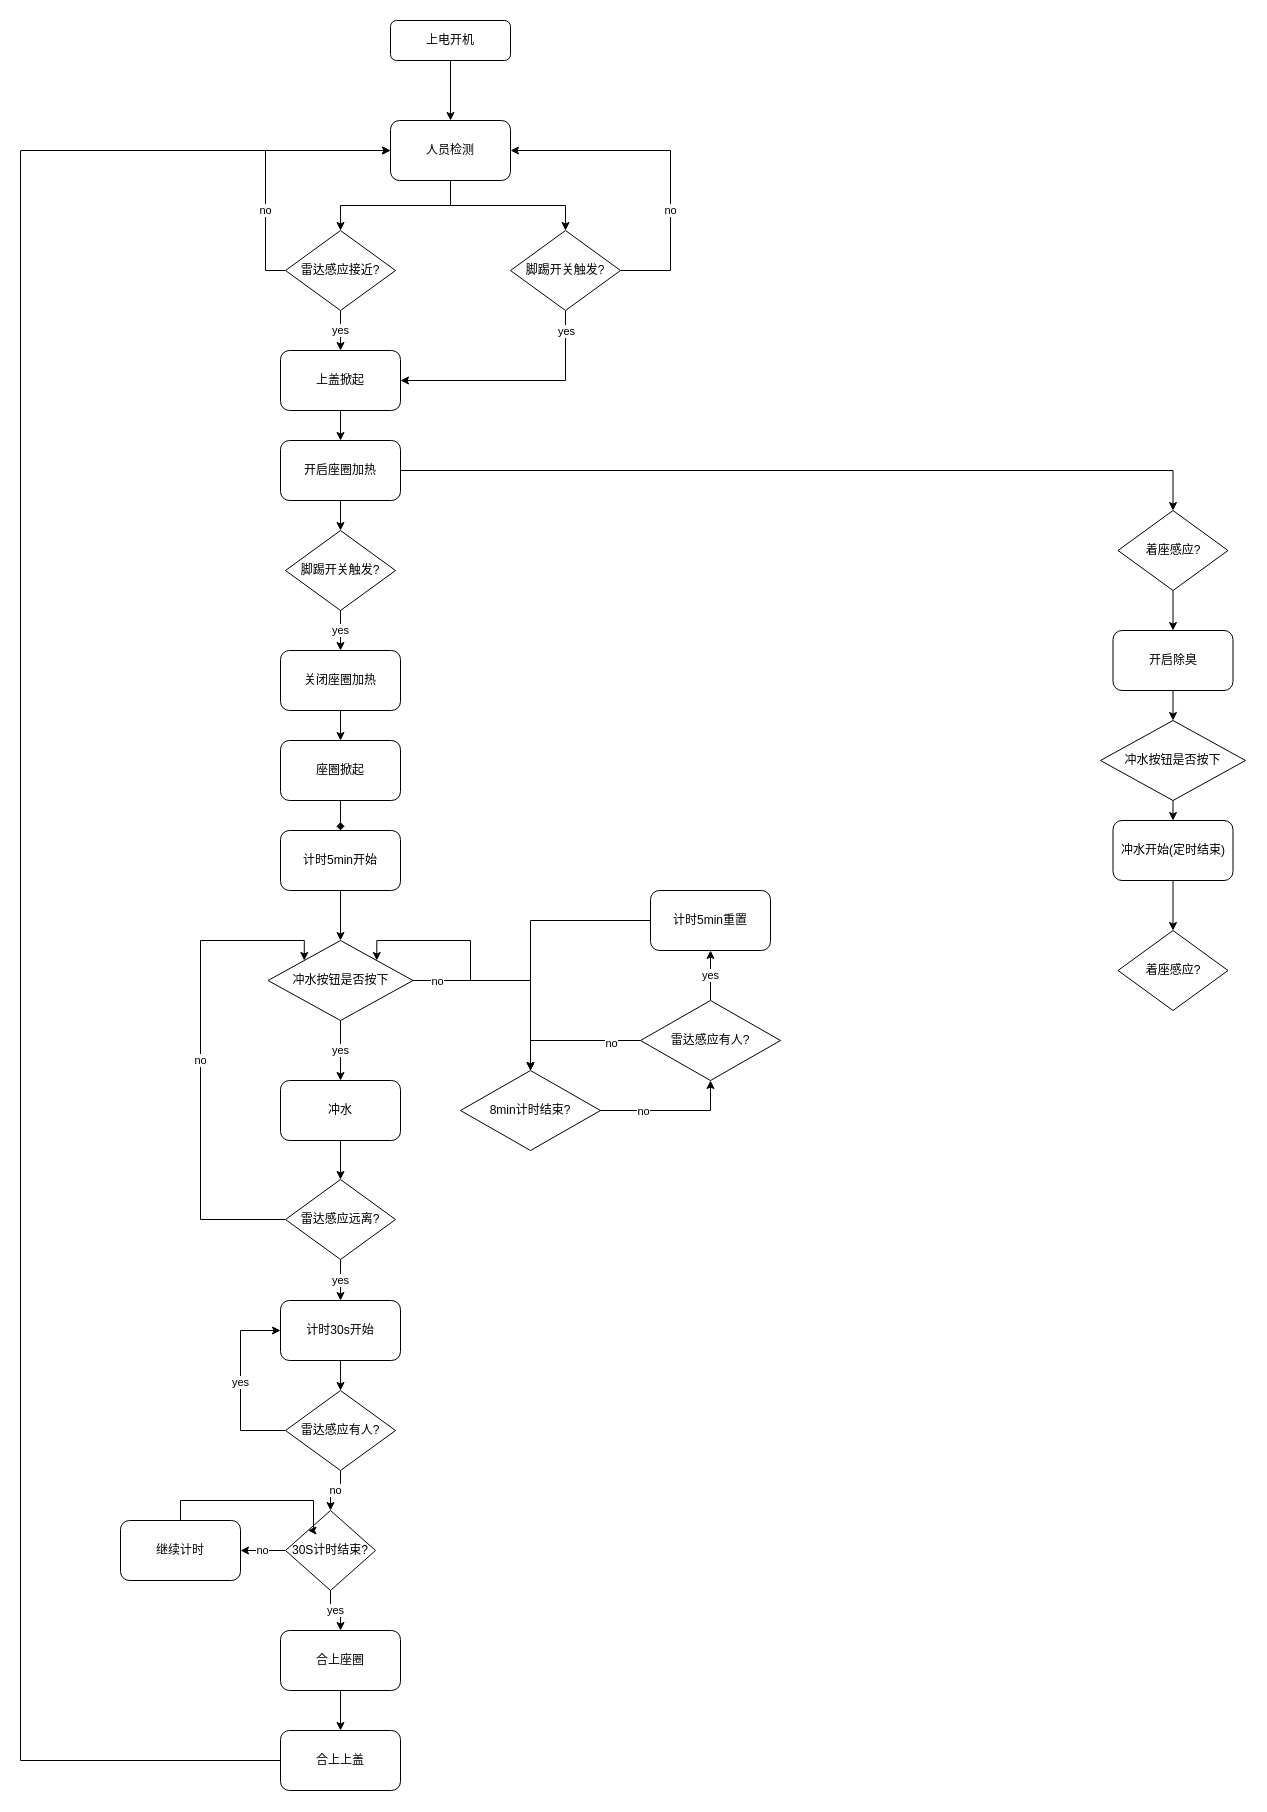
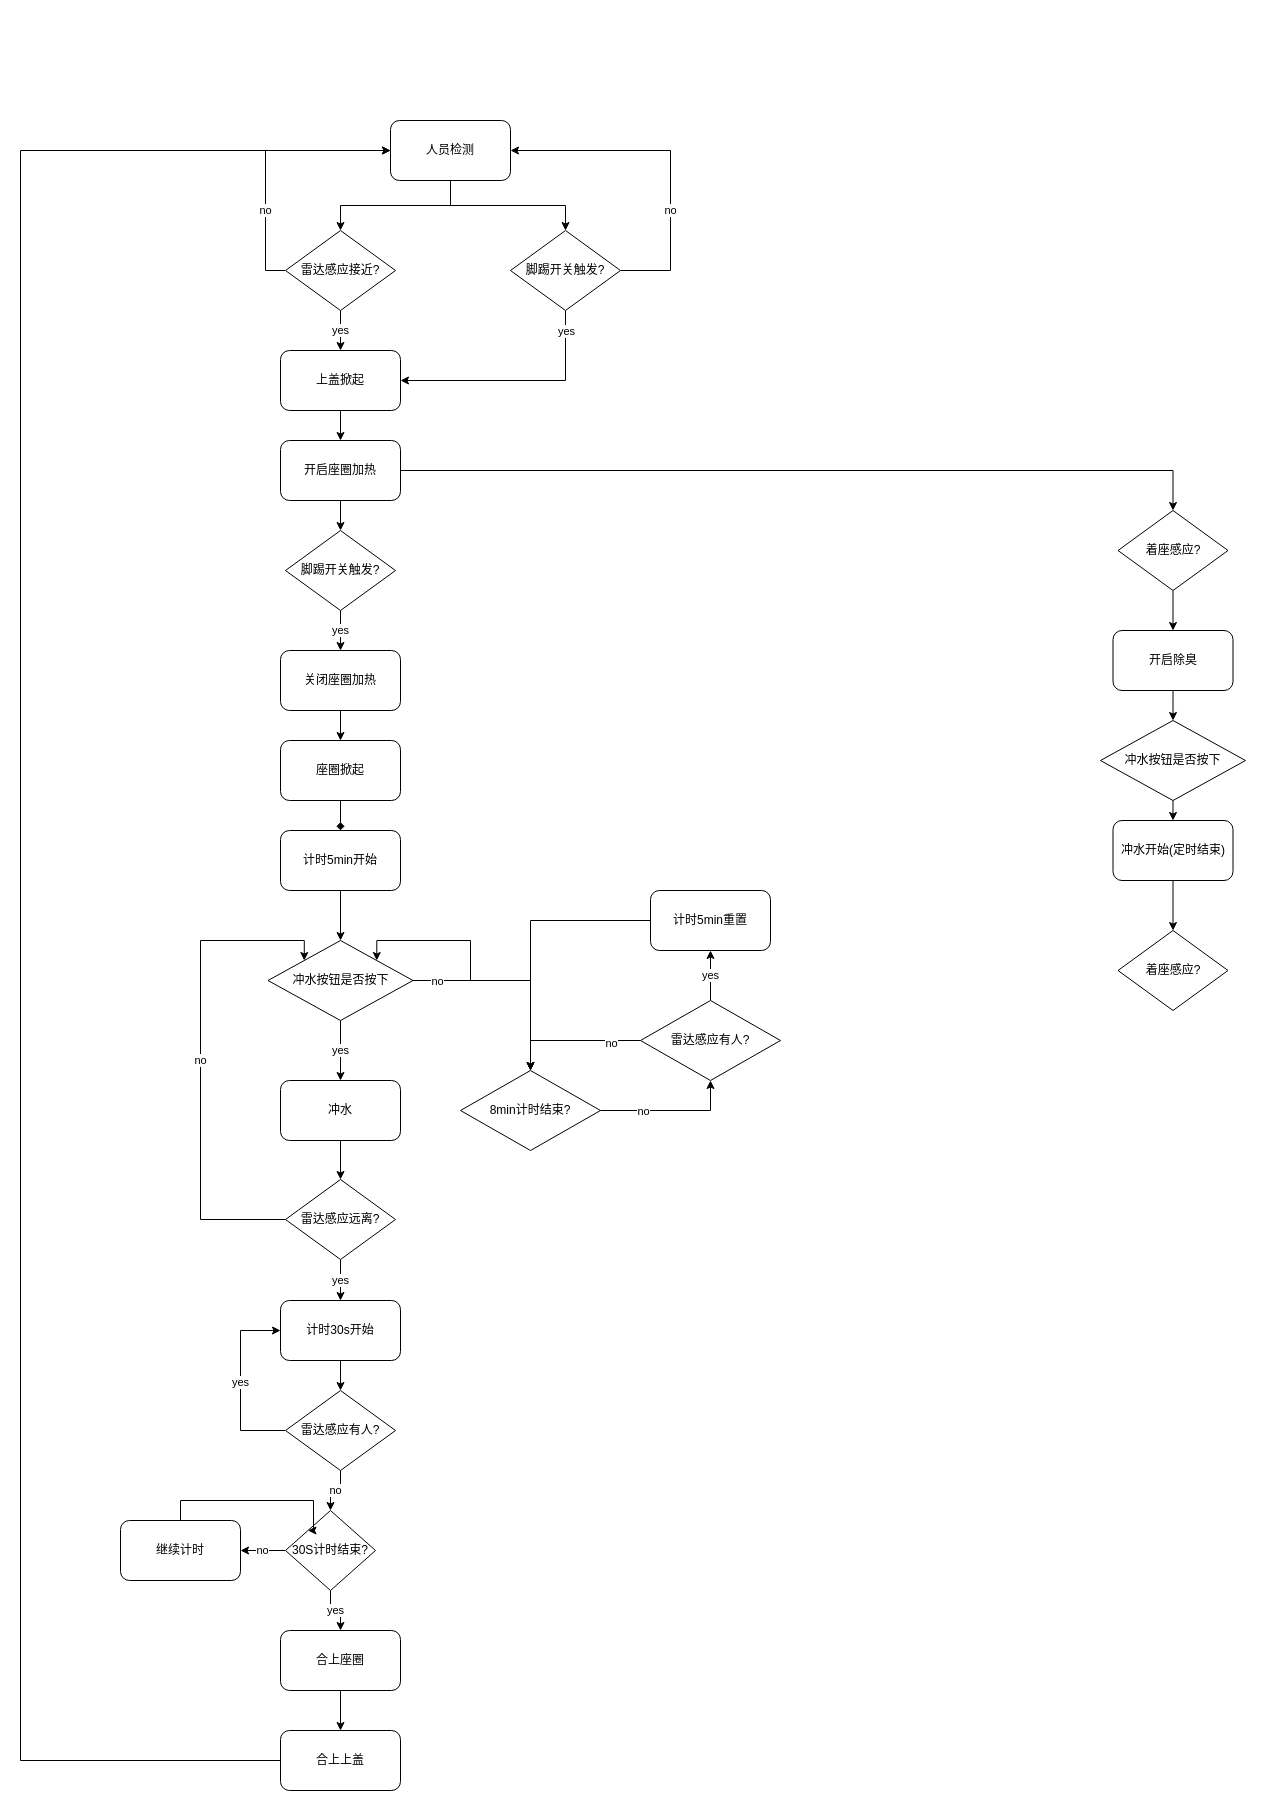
node "上电开机": removed
edge "上电开机" -> "人员检测": removed
